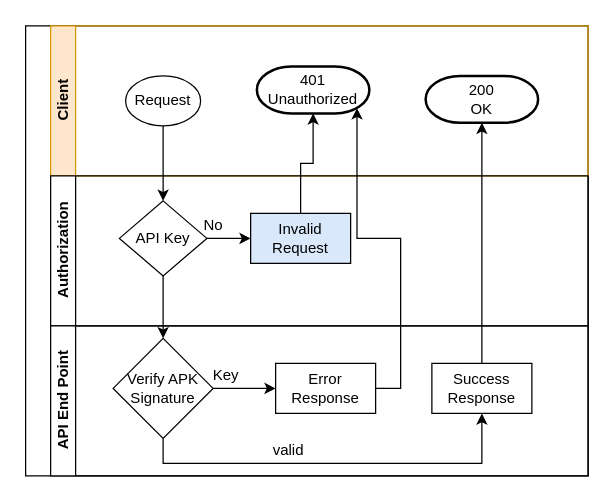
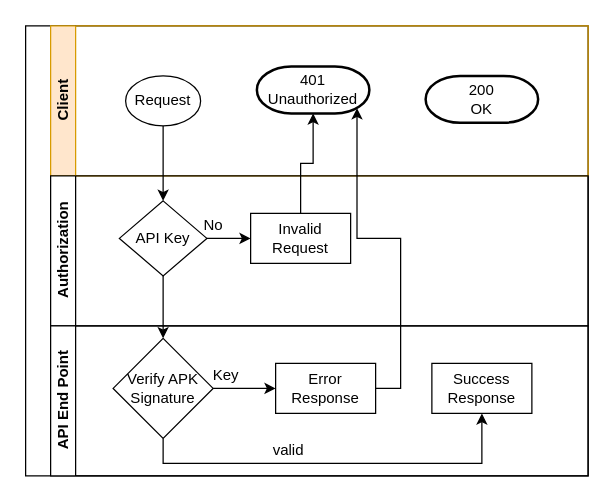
node "Invalid Request": fillcolor #dae8fc -> #ffffff
edge "Success Response" -> "200 OK": removed
